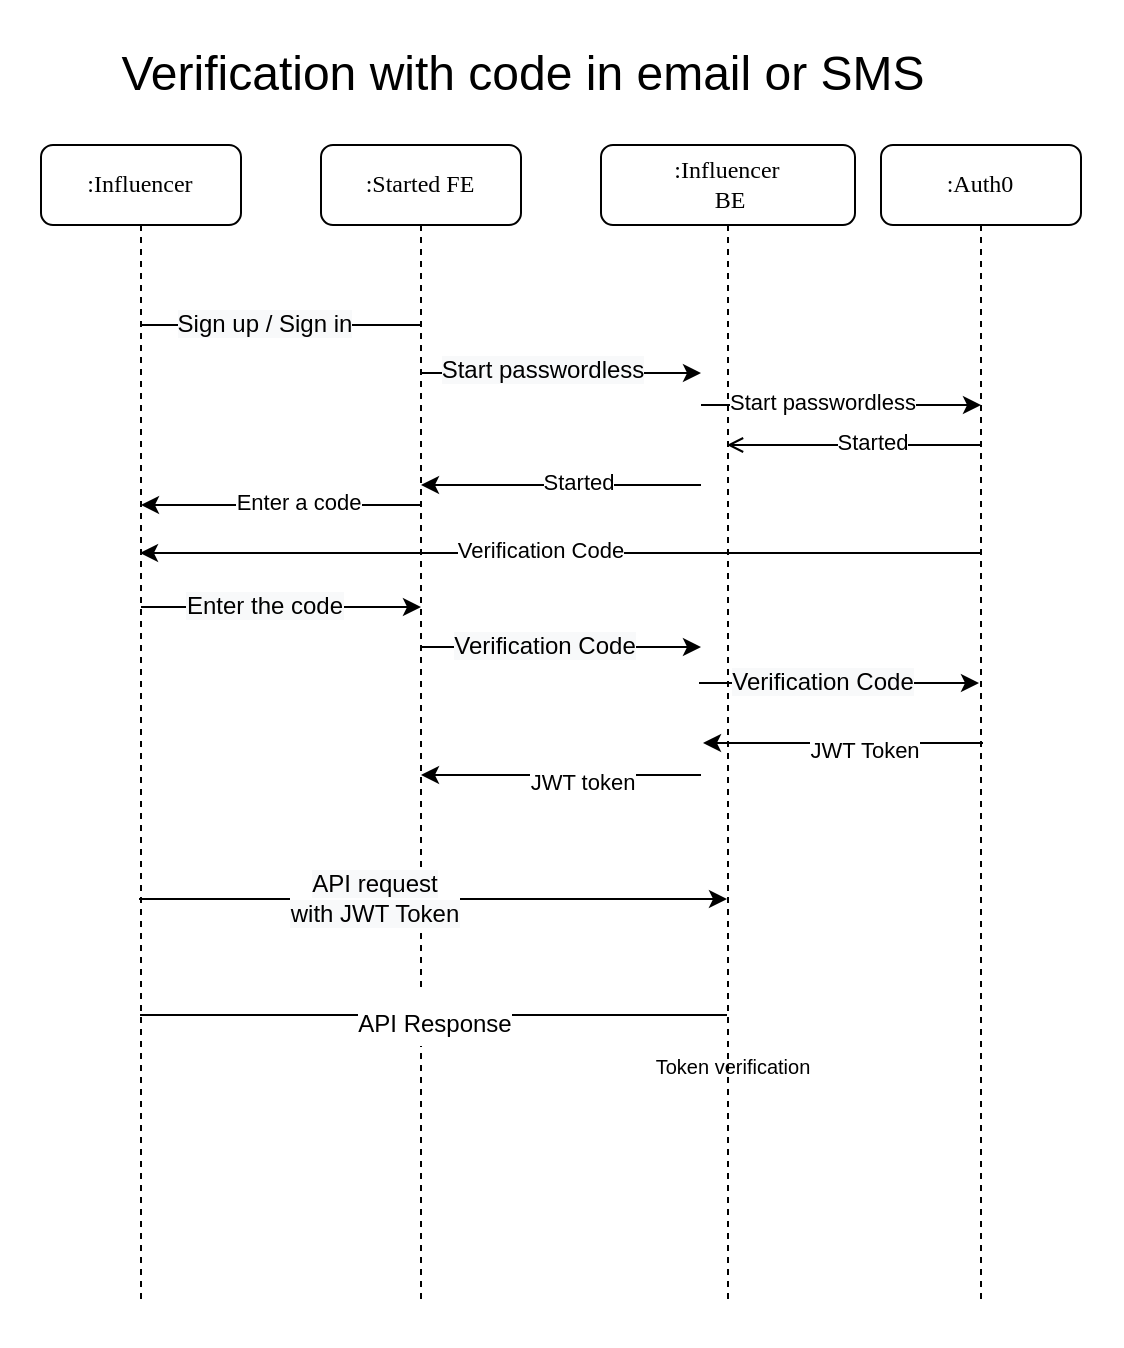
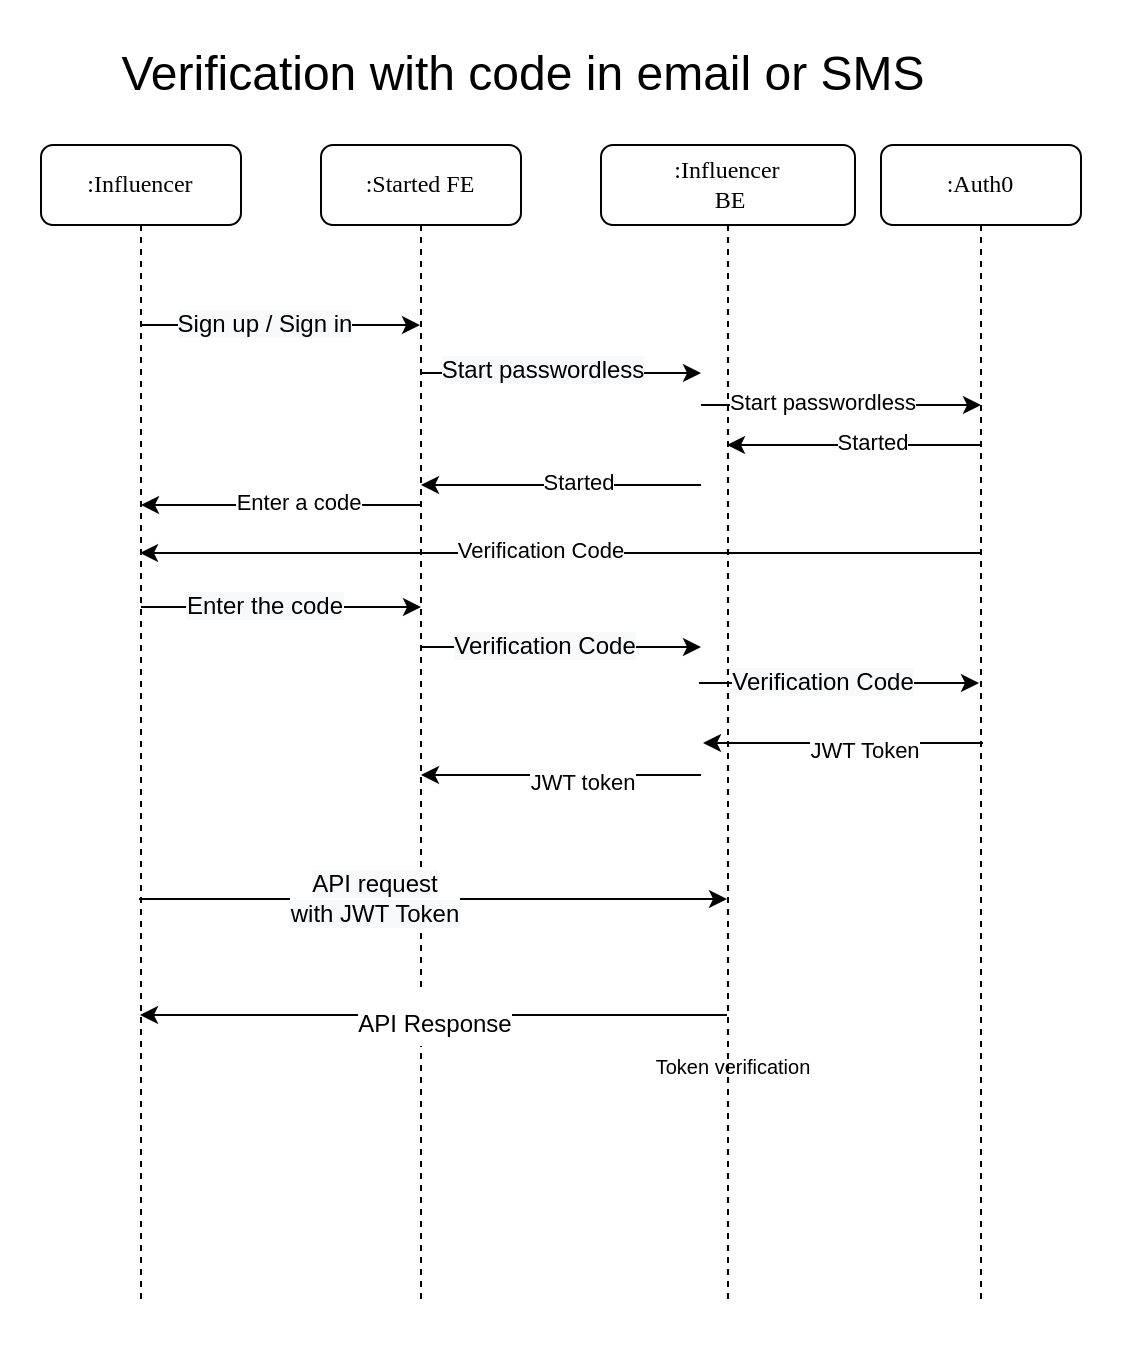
edge ":Influencer" -- ":Started FE": arrowhead none -> classic
edge ":Auth0" -> ":Influencer BE": arrowhead open -> classic
edge ":Influencer" -- ":Influencer BE": arrowhead none -> classic
